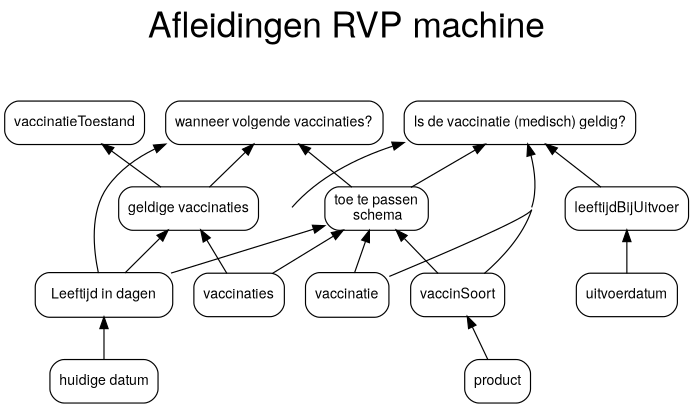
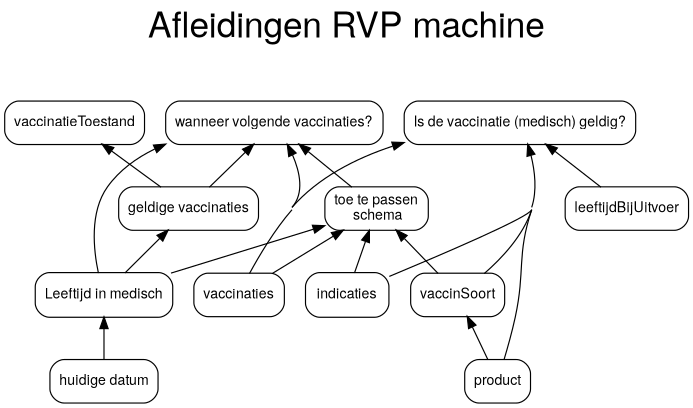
edge "toe te passen schema" -> "Is de vaccinatie (medisch) geldig?": now "product" -> "Is de vaccinatie (medisch) geldig?"
edge "vaccinaties" -> "geldige vaccinaties": now "vaccinaties" -> "wanneer volgende vaccinaties?"
node "Leeftijd in dagen": label "Leeftijd in dagen" -> "Leeftijd in medisch"
node "vaccinatie": label "vaccinatie" -> "indicaties"
node "uitvoerdatum": removed
